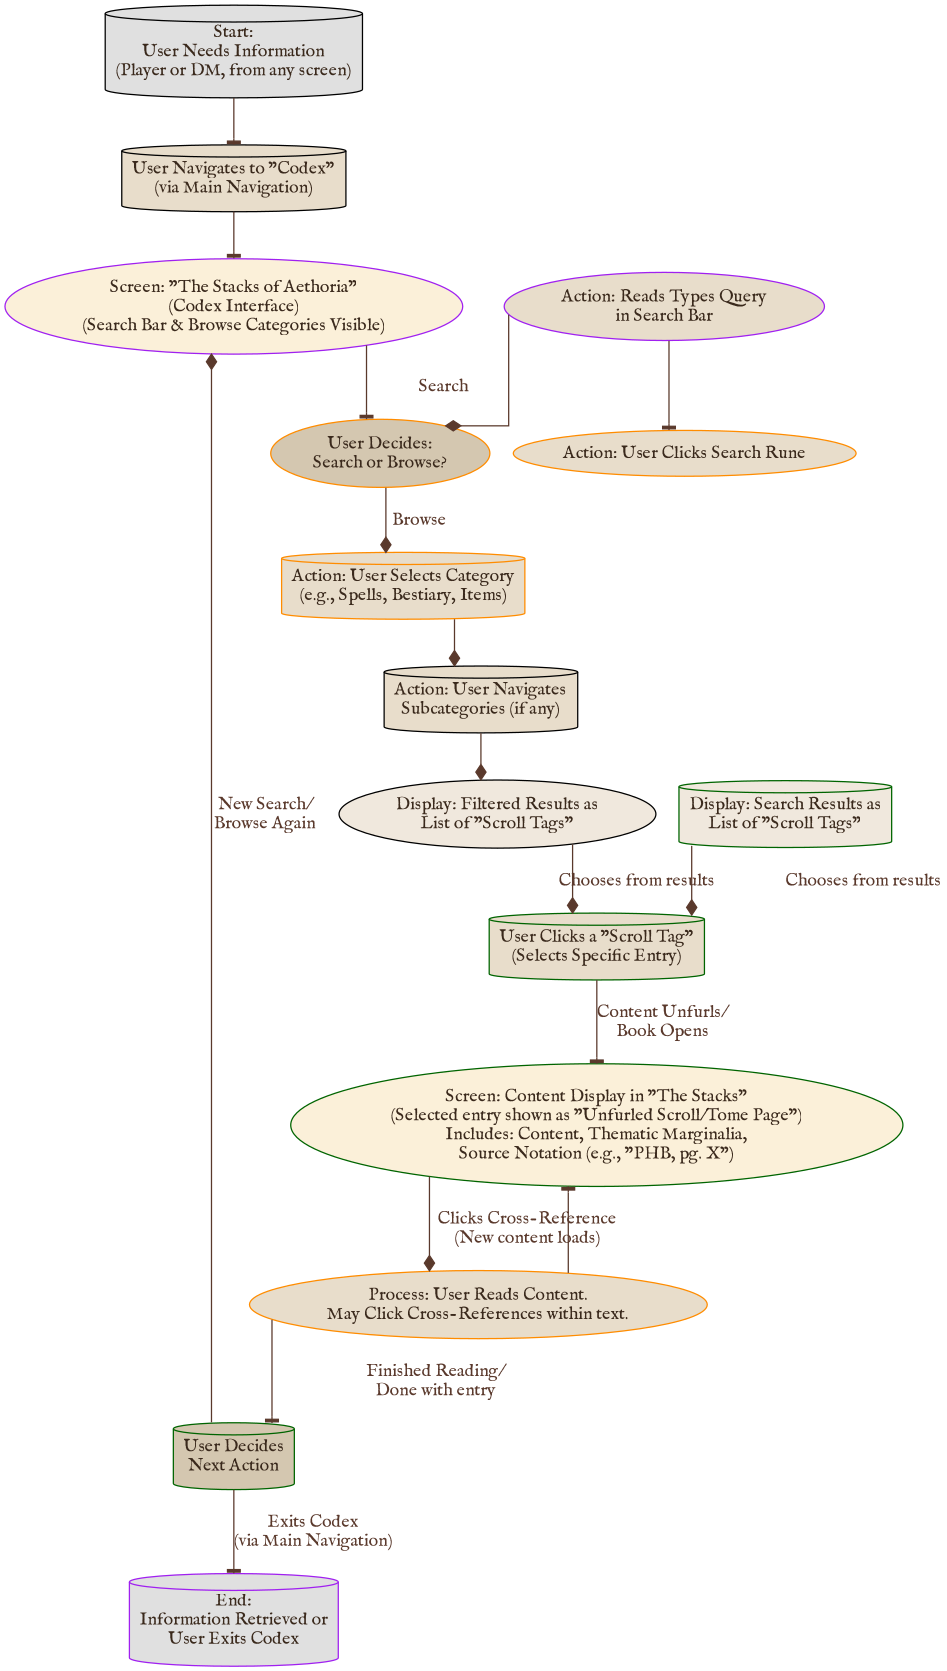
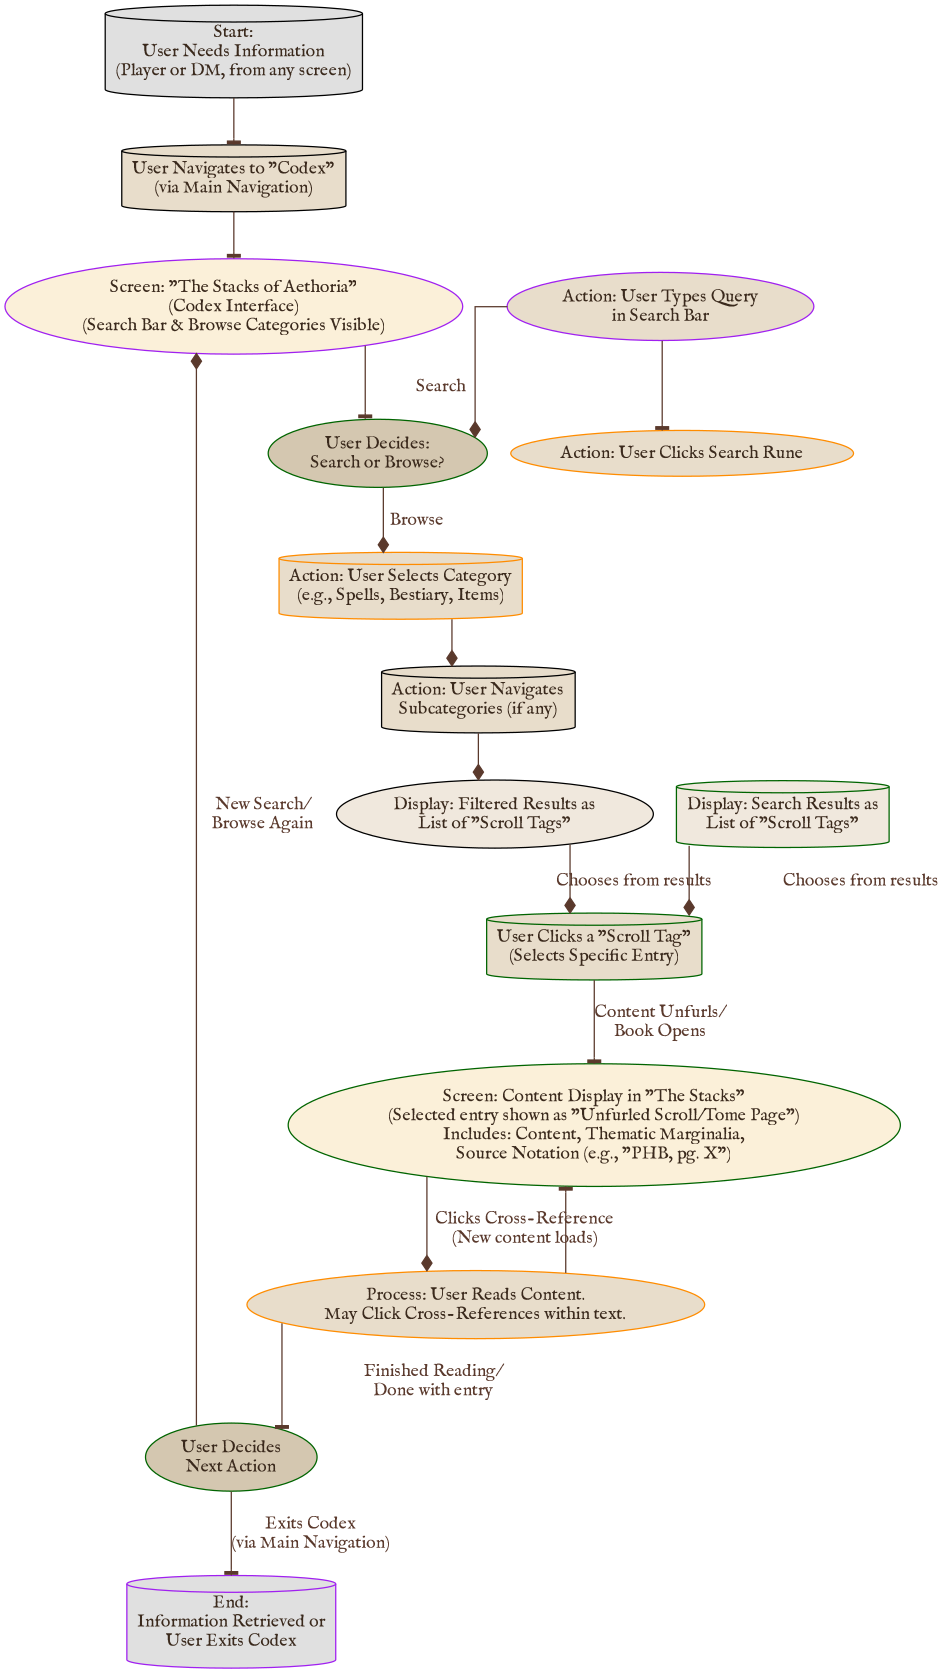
node "Action: Reads Types Query in Search Bar": label "Action: Reads Types Query in Search Bar" -> "Action: User Types Query in Search Bar"
node "User Decides: Search or Browse?": color darkorange -> darkgreen
node "User Decides Next Action": shape cylinder -> ellipse
